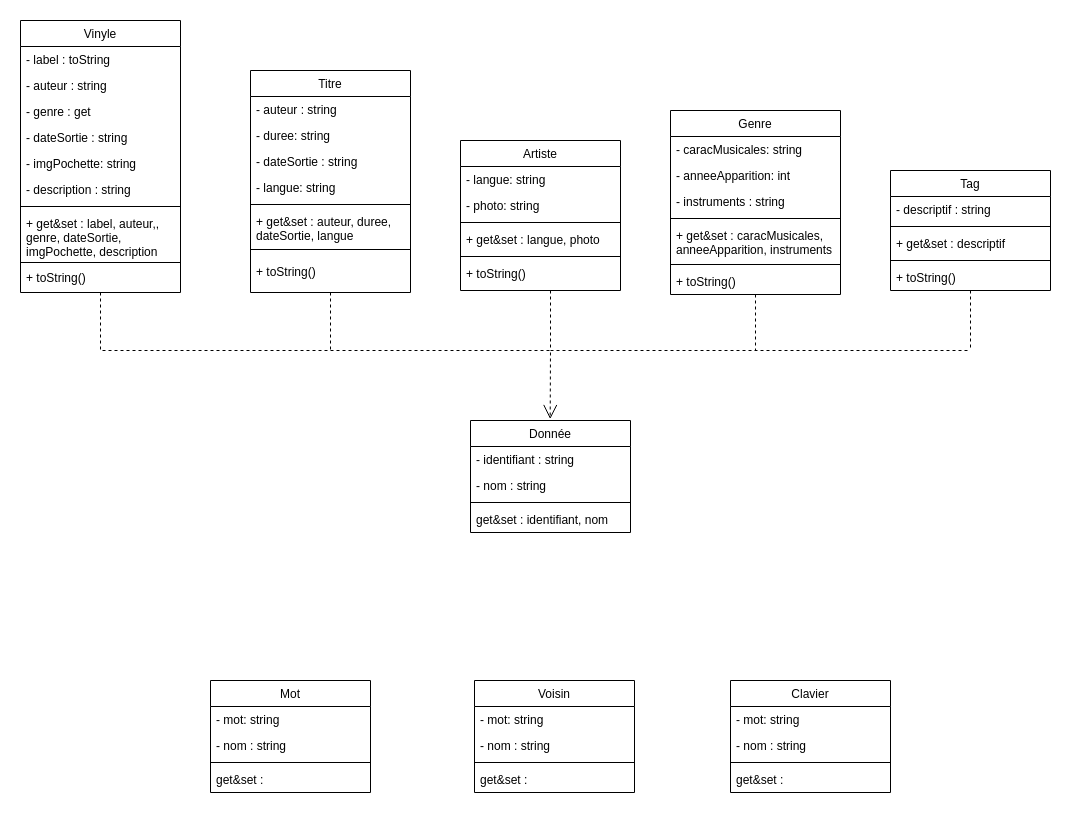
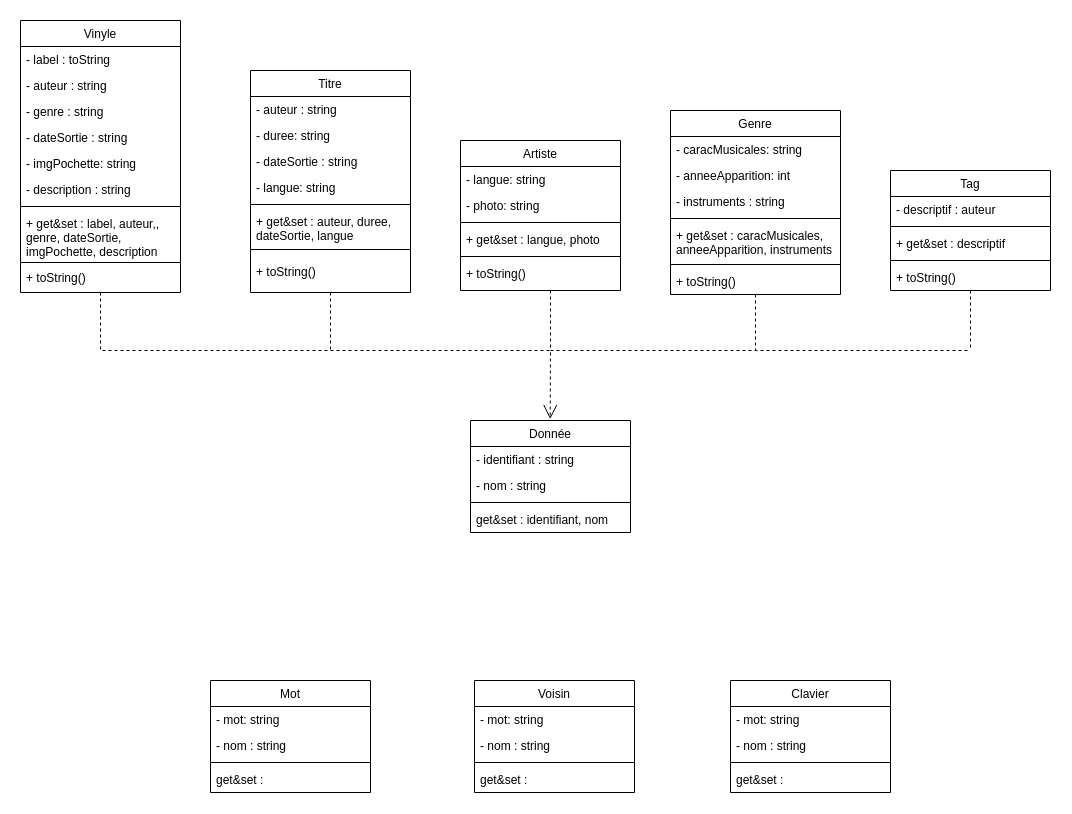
node "- genre : get": label "- genre : get" -> "- genre : string"
node "- descriptif : string": label "- descriptif : string" -> "- descriptif : auteur"
